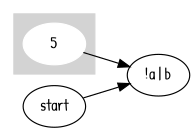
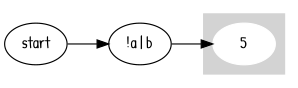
edge "5" -> "!a | b": reversed
